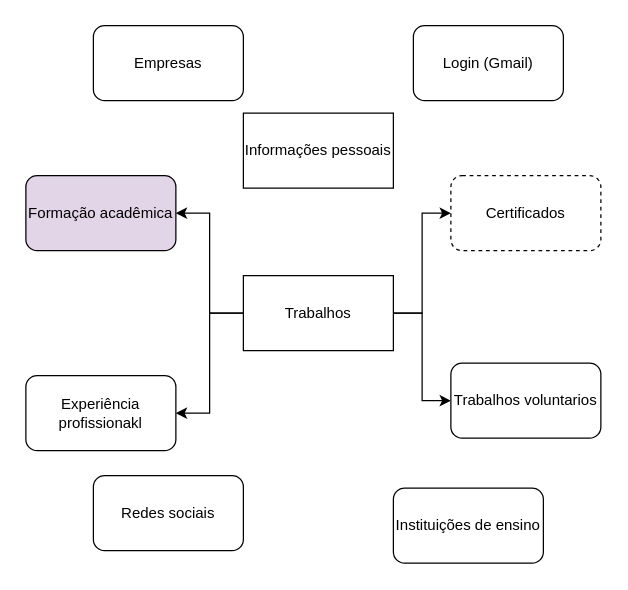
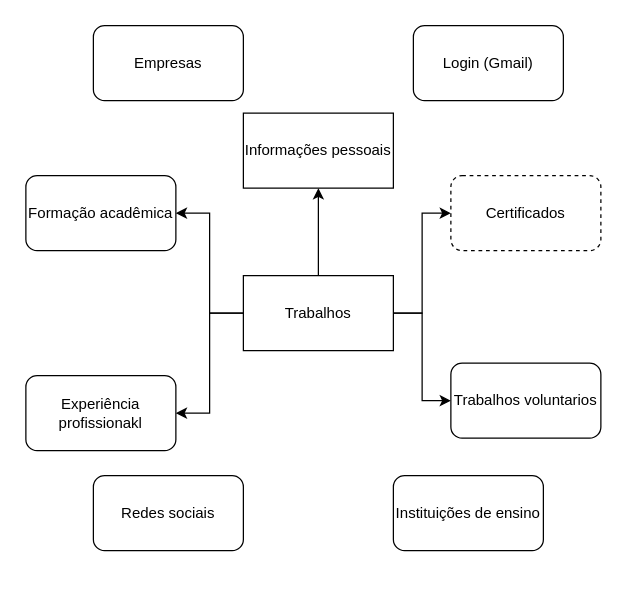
node "Formação acadêmica": fillcolor #e1d5e7 -> #ffffff
edge "Trabalhos" -> "Informações pessoais": added
node "Instituições de ensino": moved (468, 526) -> (468, 513)
